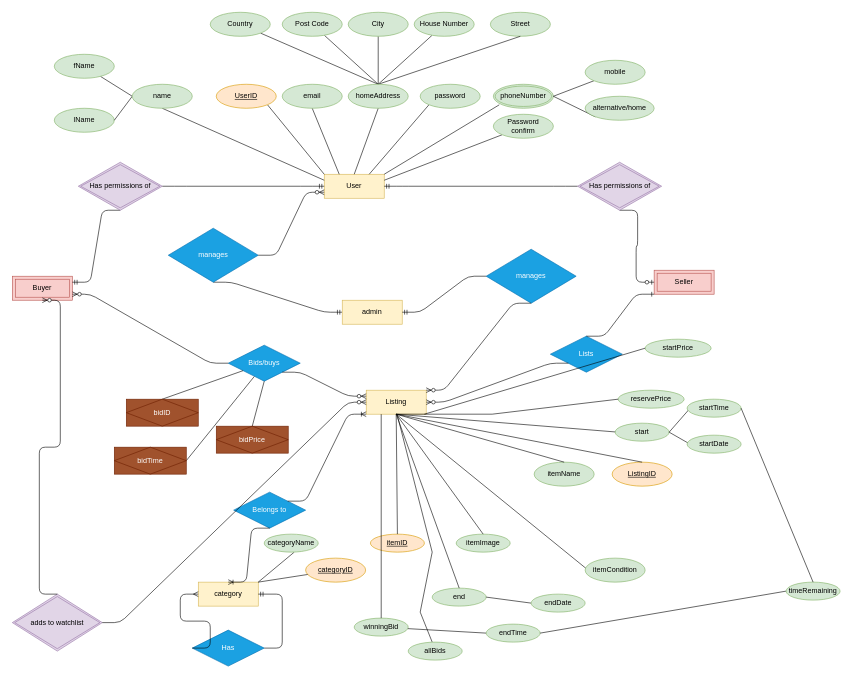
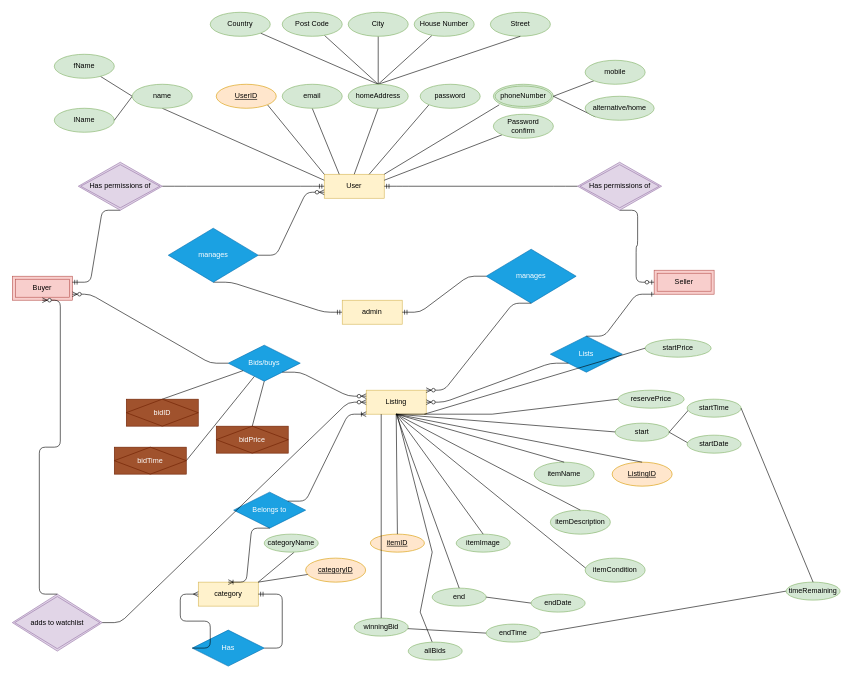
edge "Listing" -- "itemDescription": added
node "itemDescription": added
